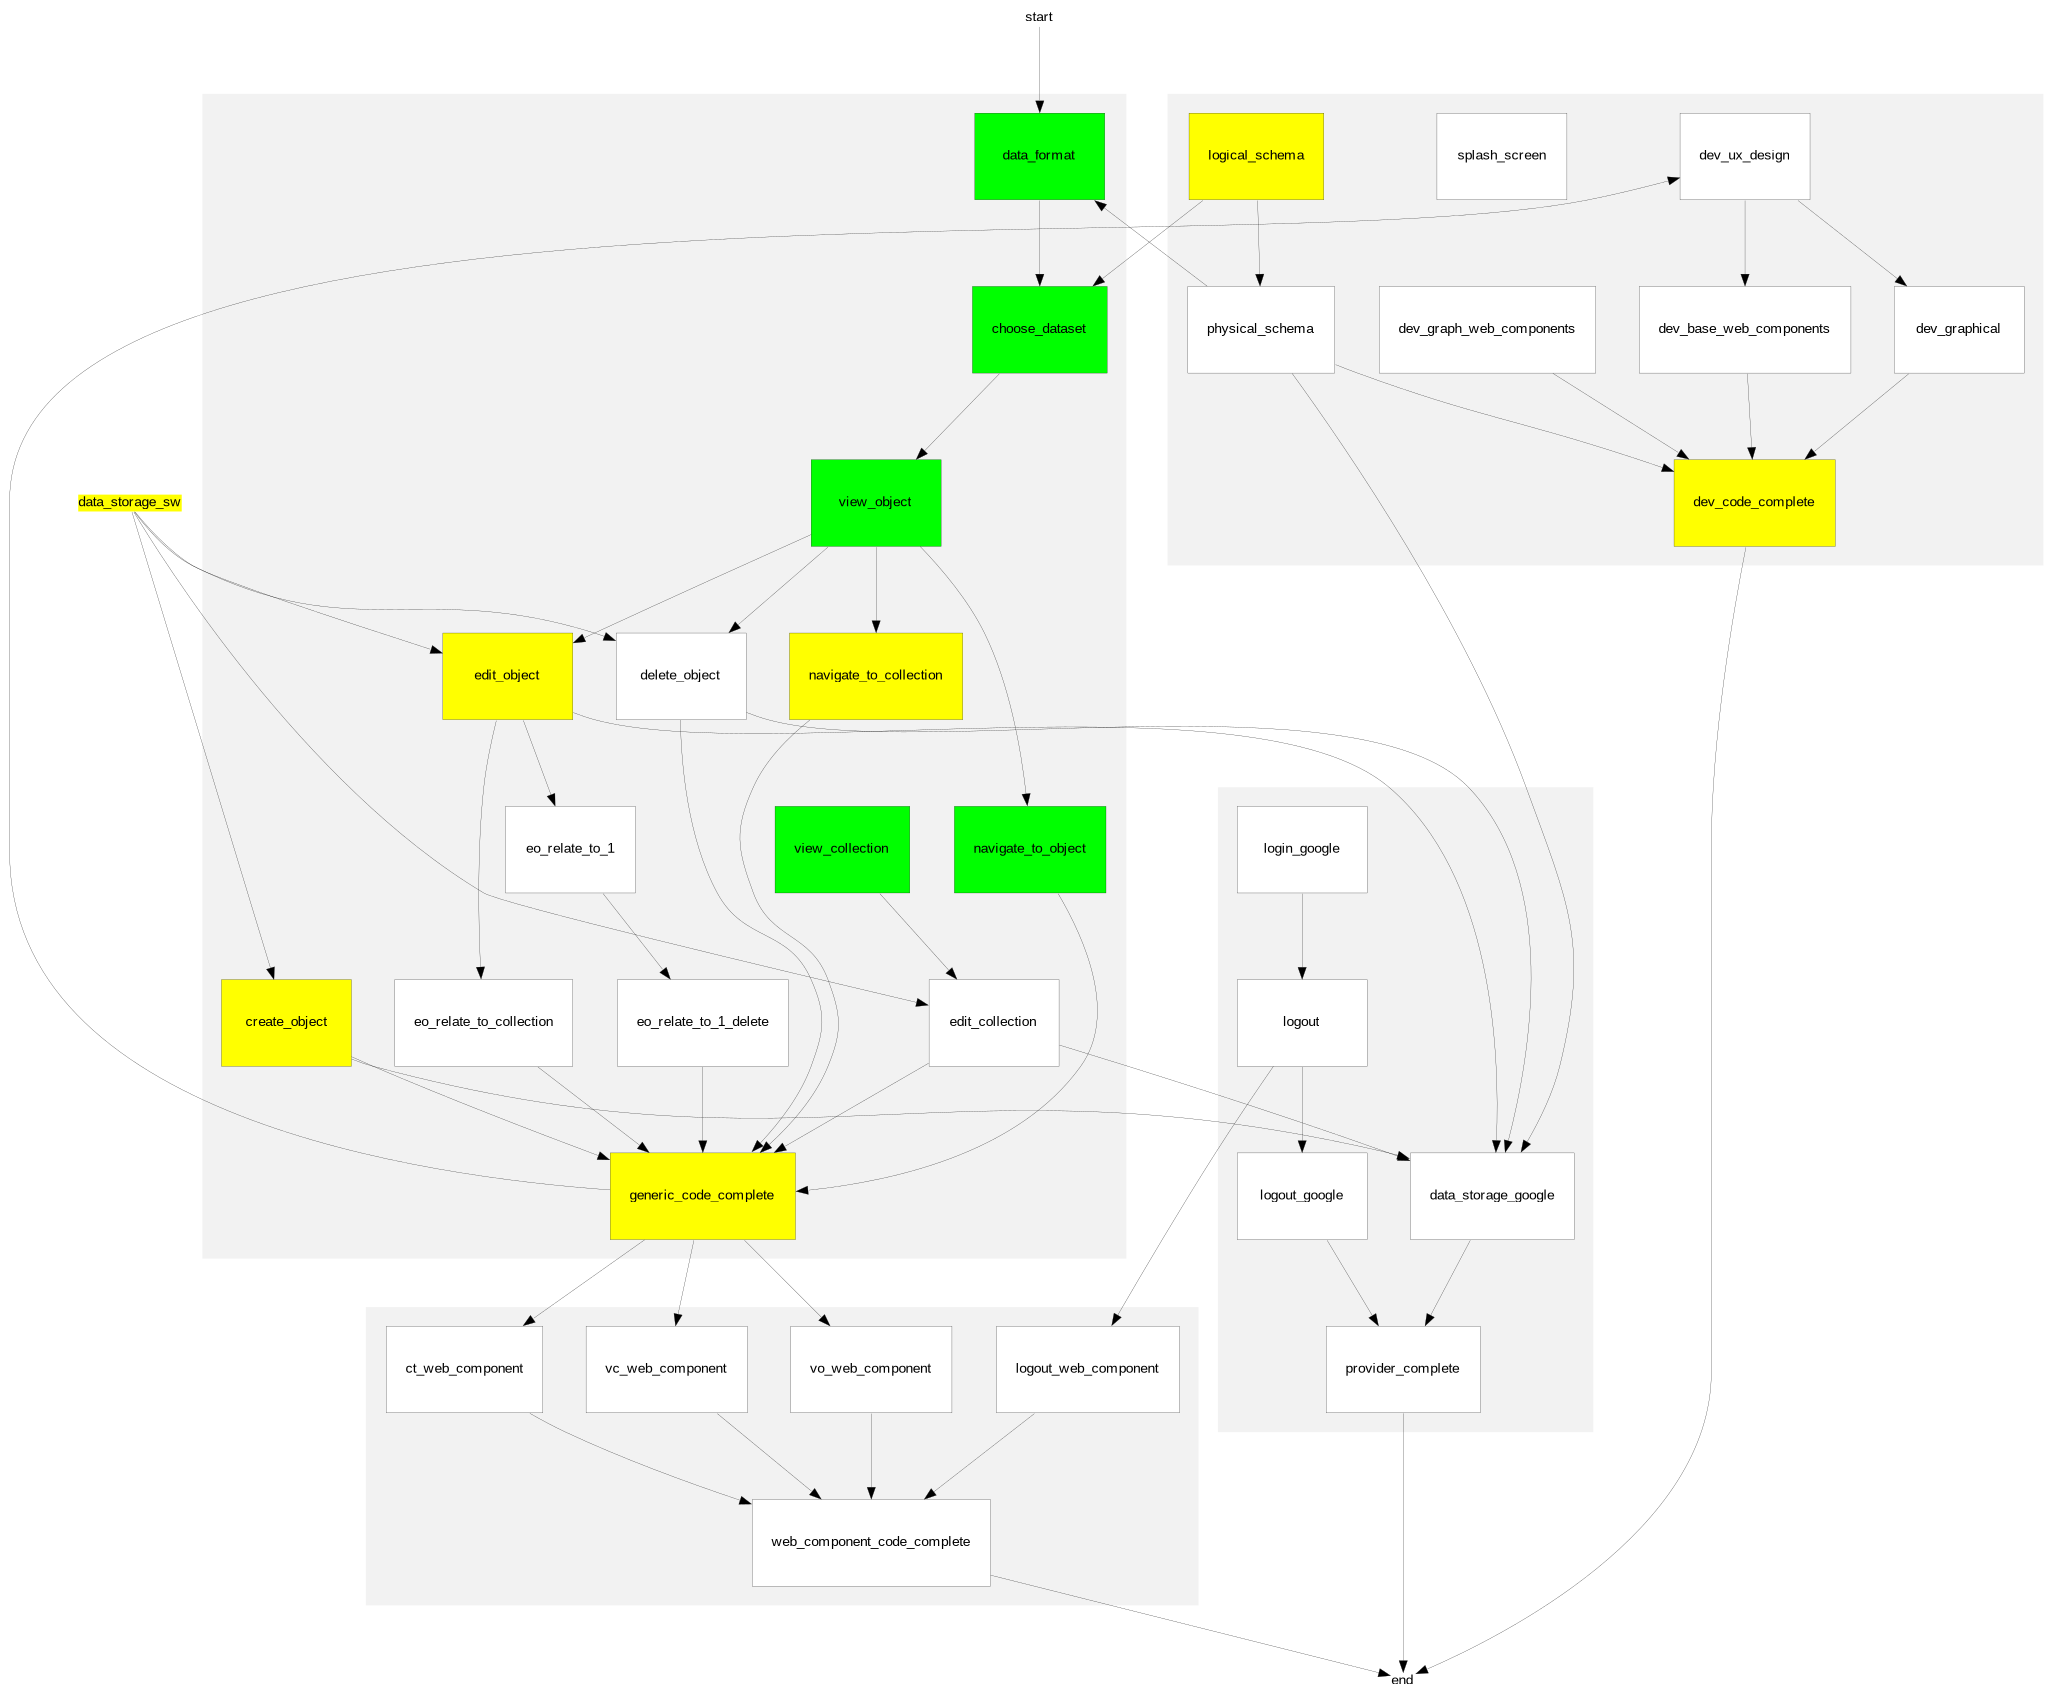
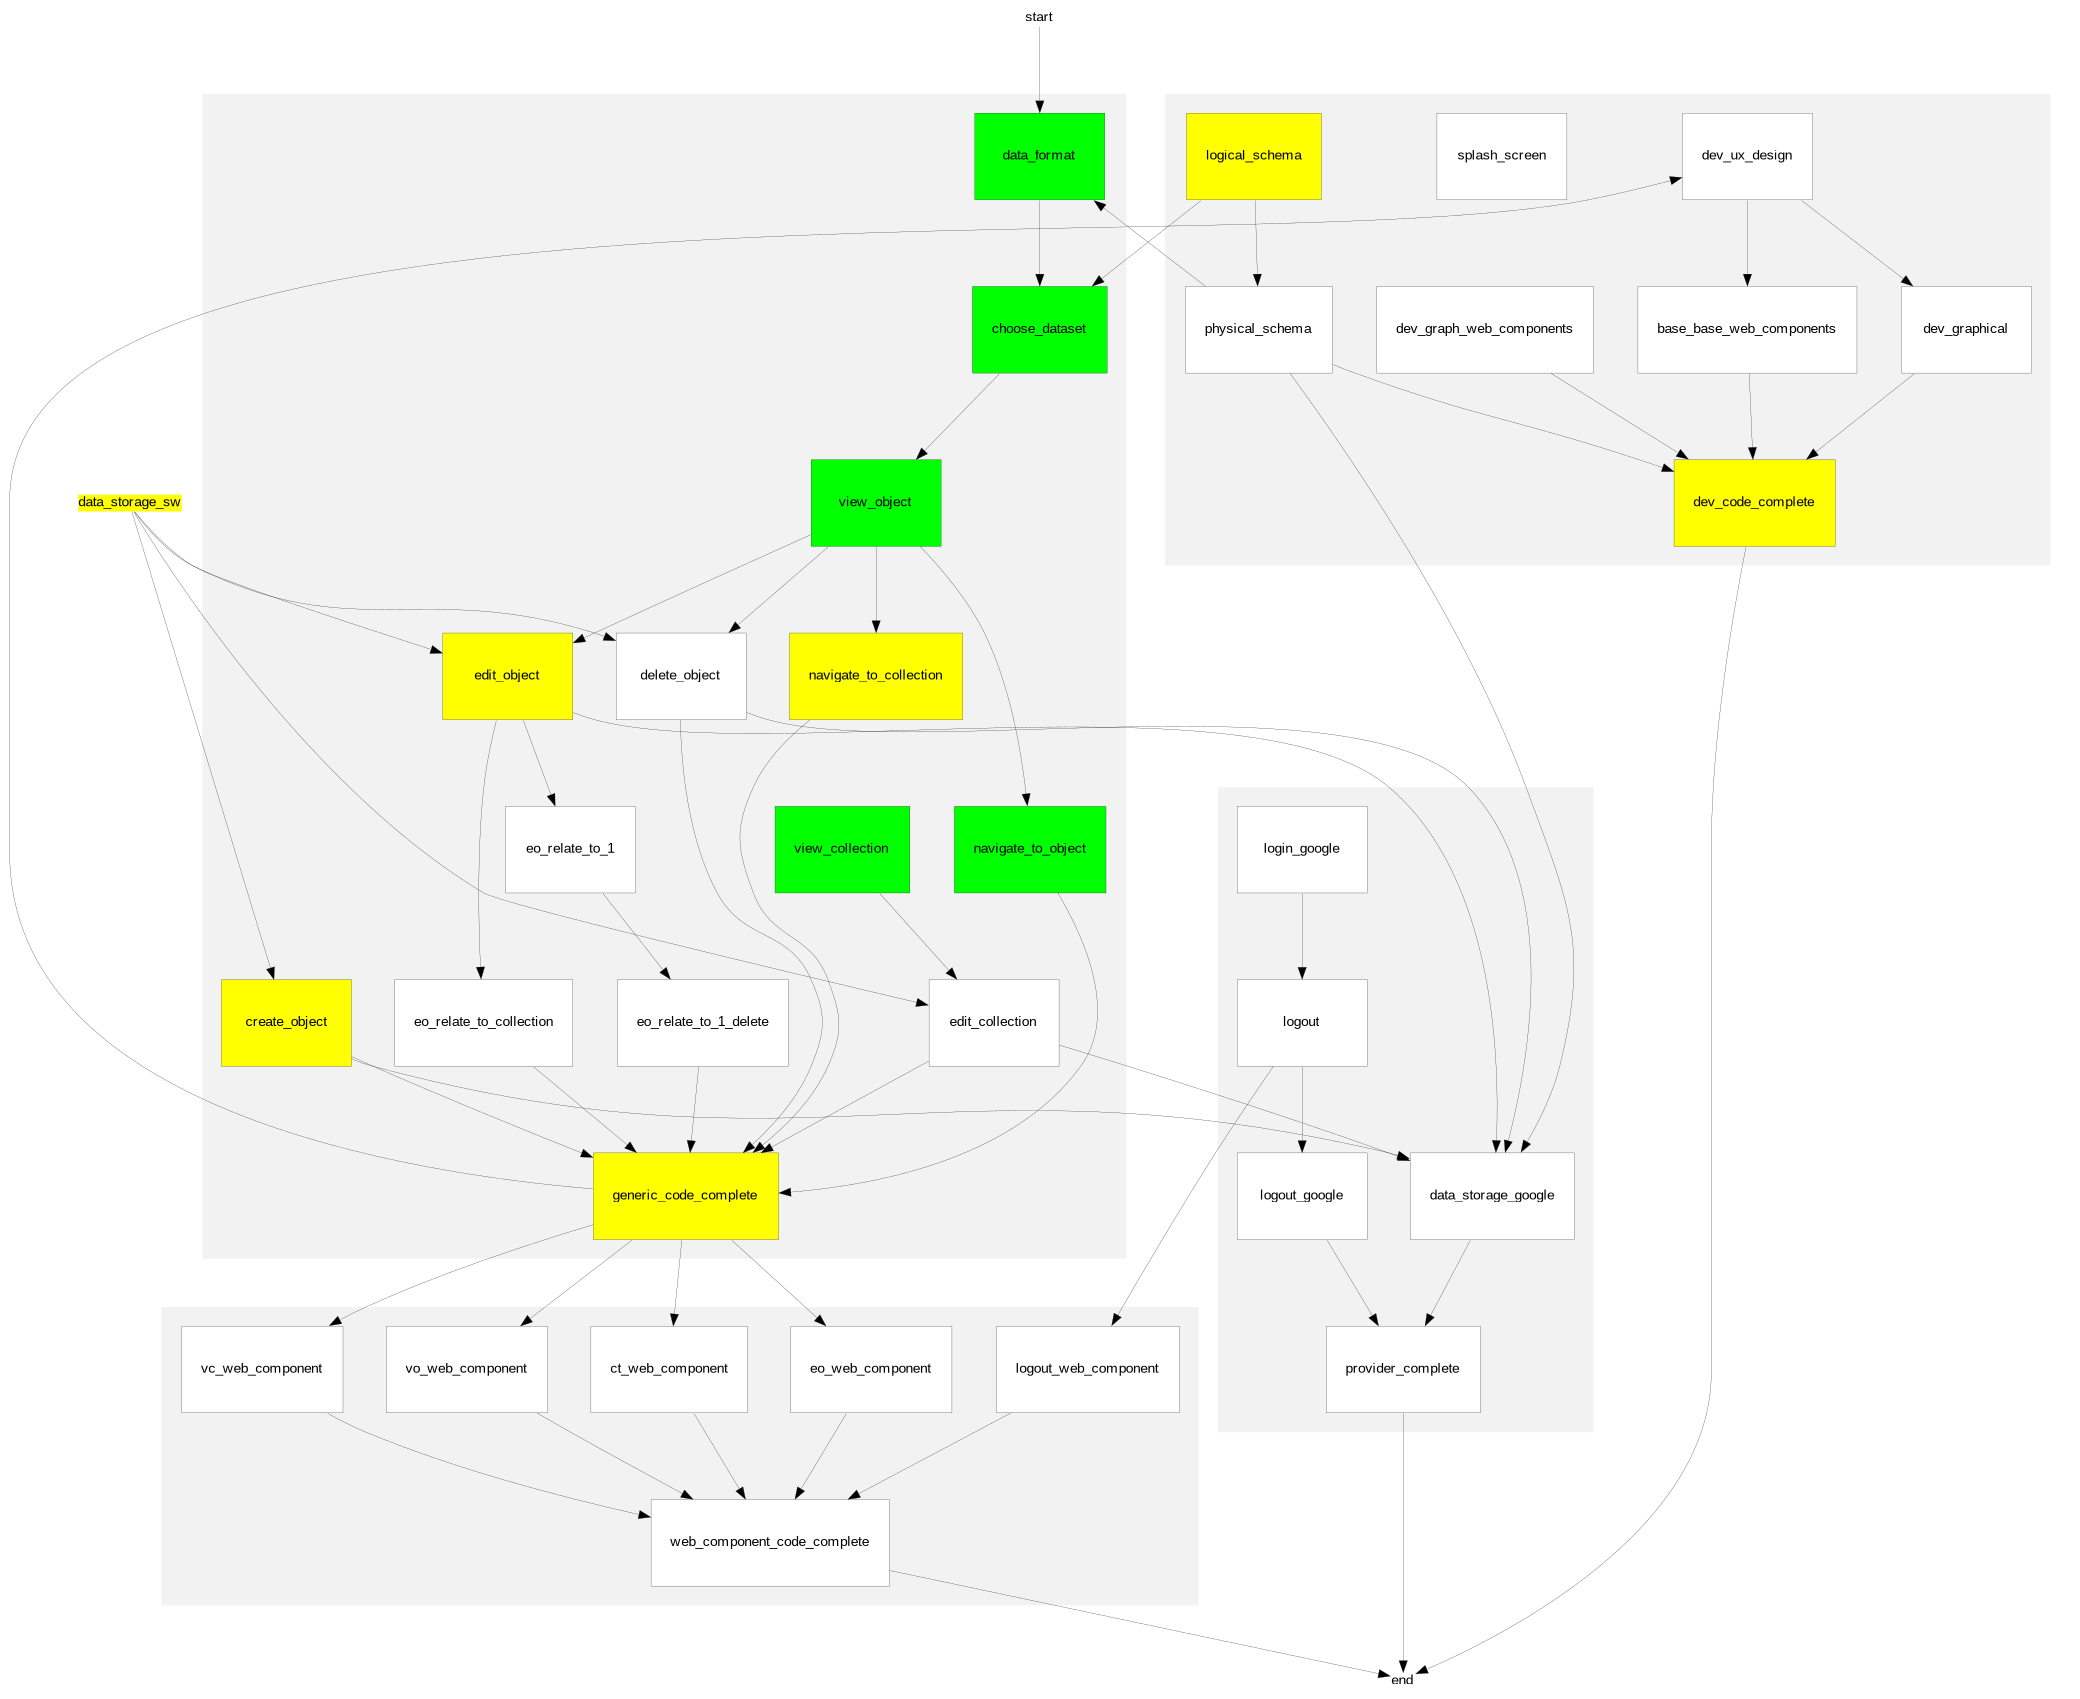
node "dev_base_web_components": label "dev_base_web_components" -> "base_base_web_components"
node "eo_web_component": added
